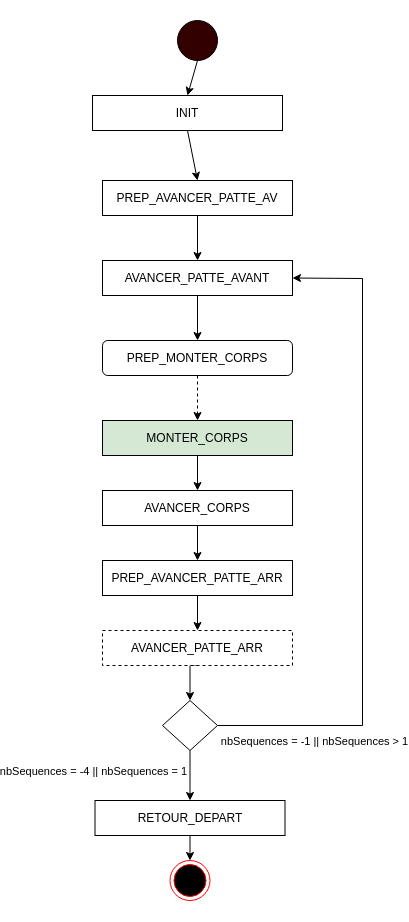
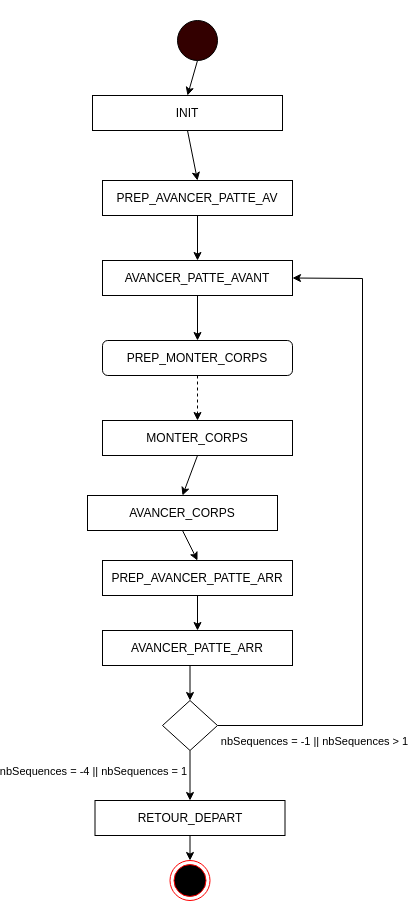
node "MONTER_CORPS": fillcolor #d5e8d4 -> #ffffff
node "AVANCER_CORPS": moved (198, 508) -> (183, 513)
node "AVANCER_PATTE_ARR": style dashed -> solid
